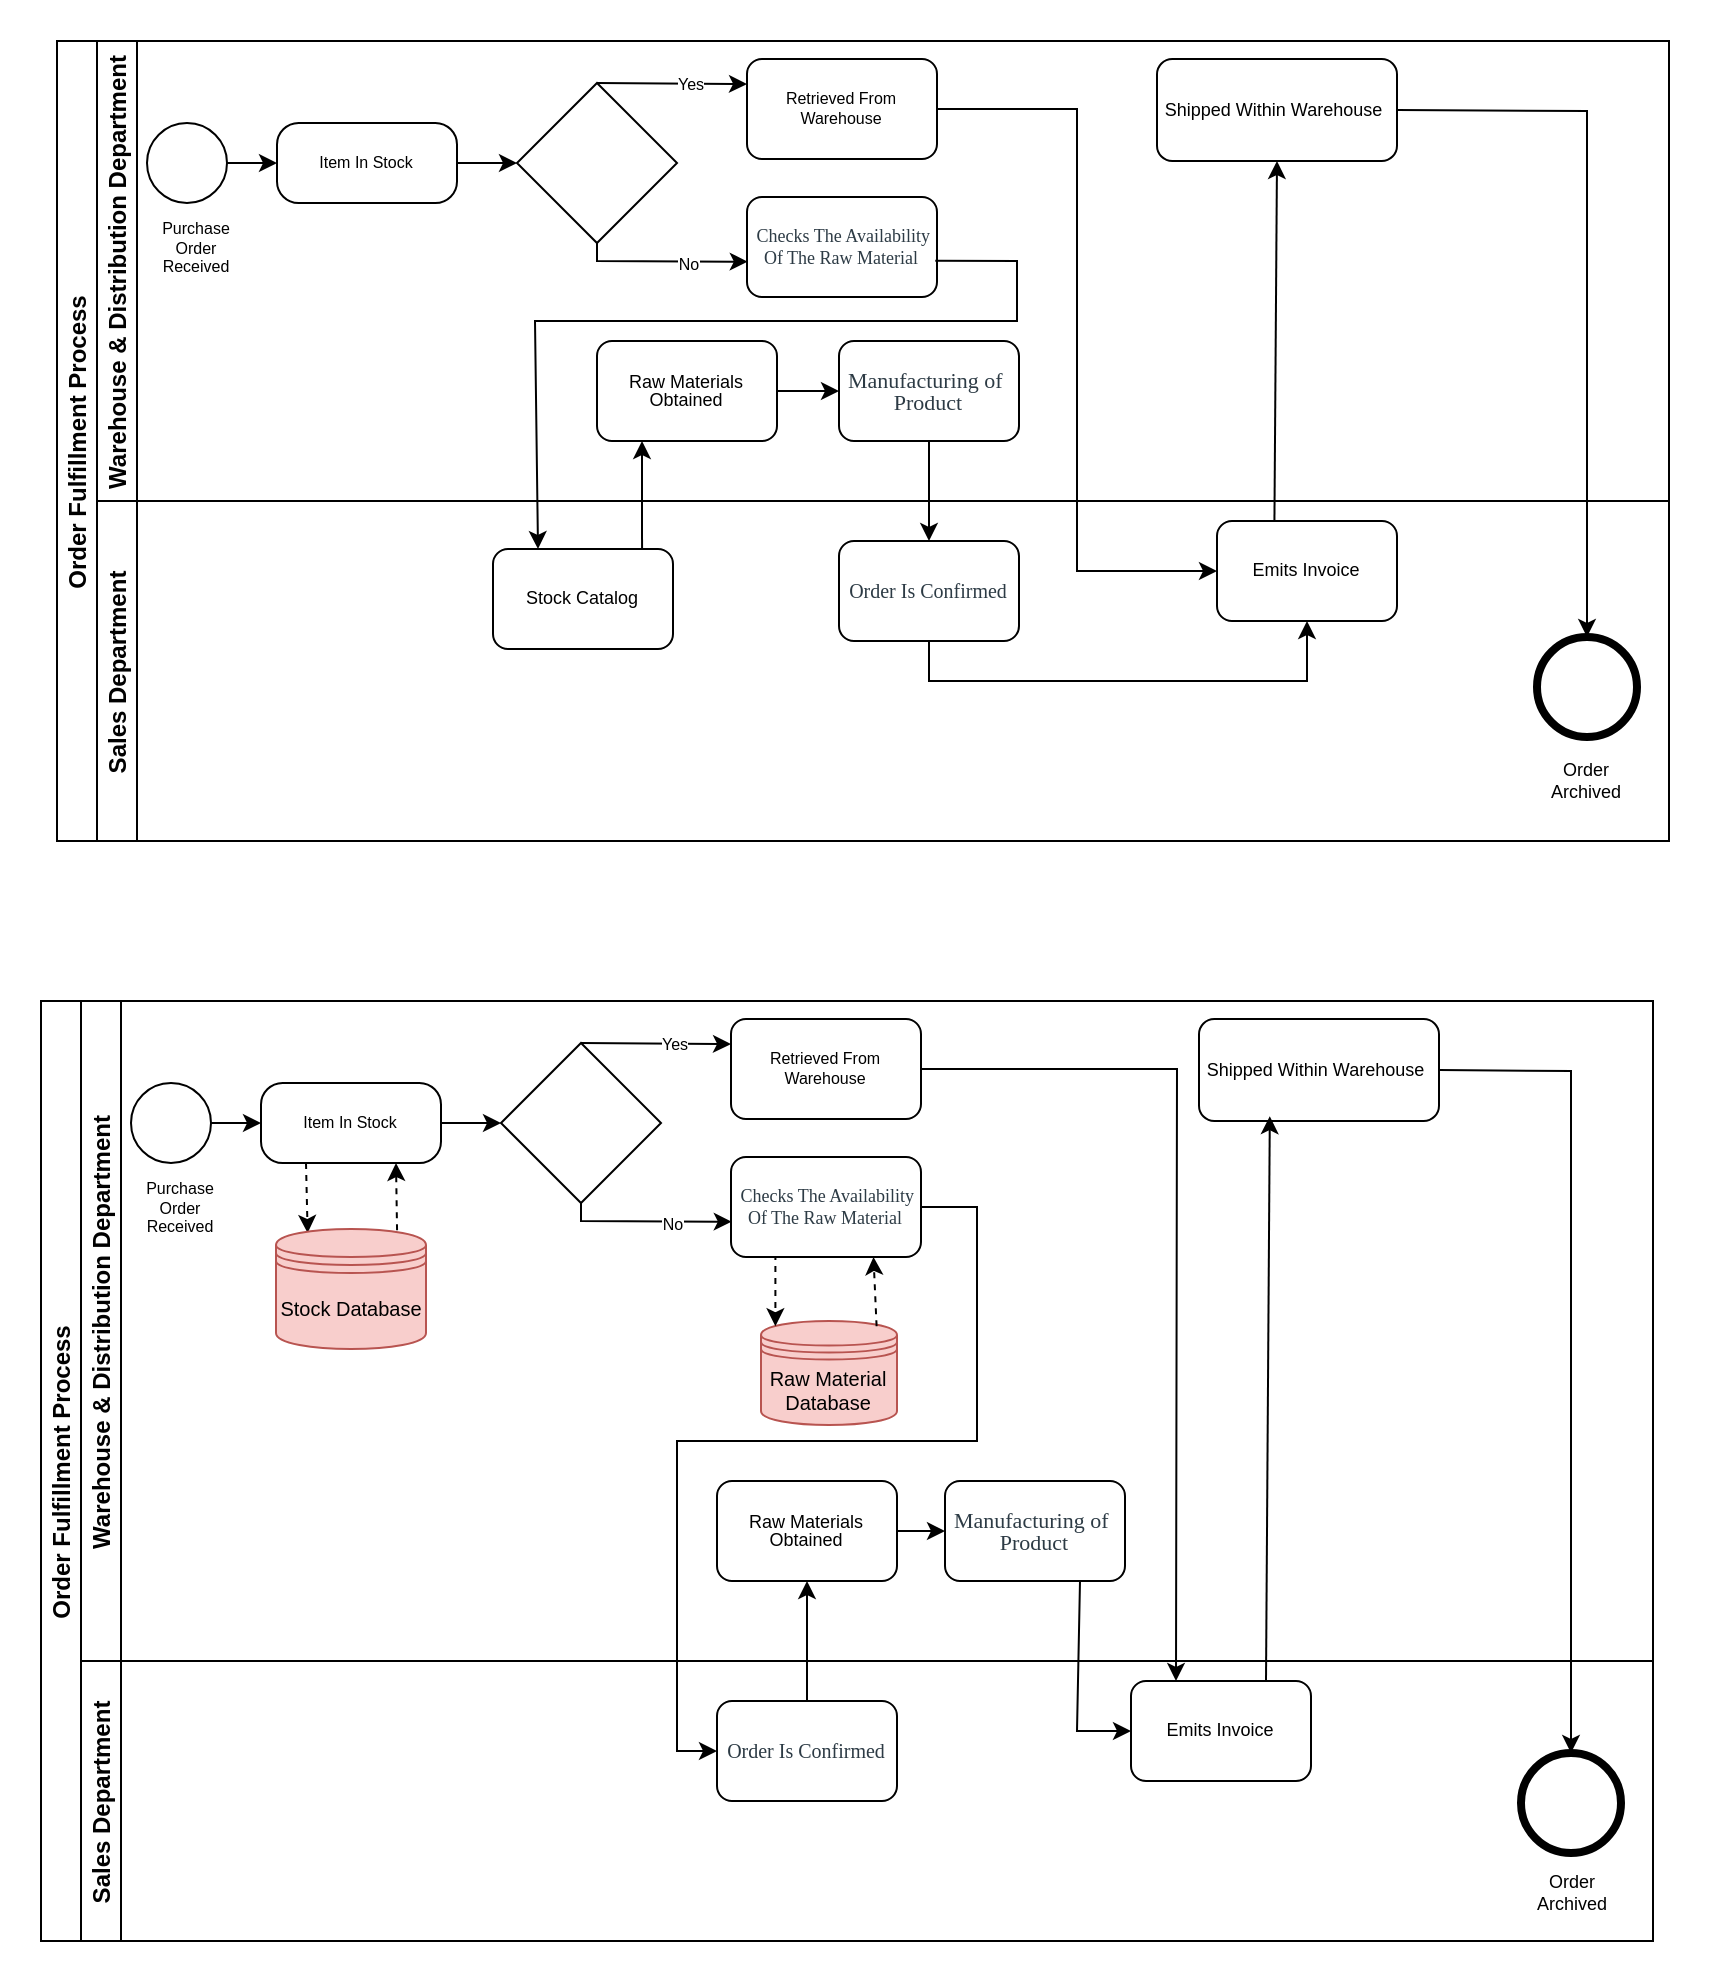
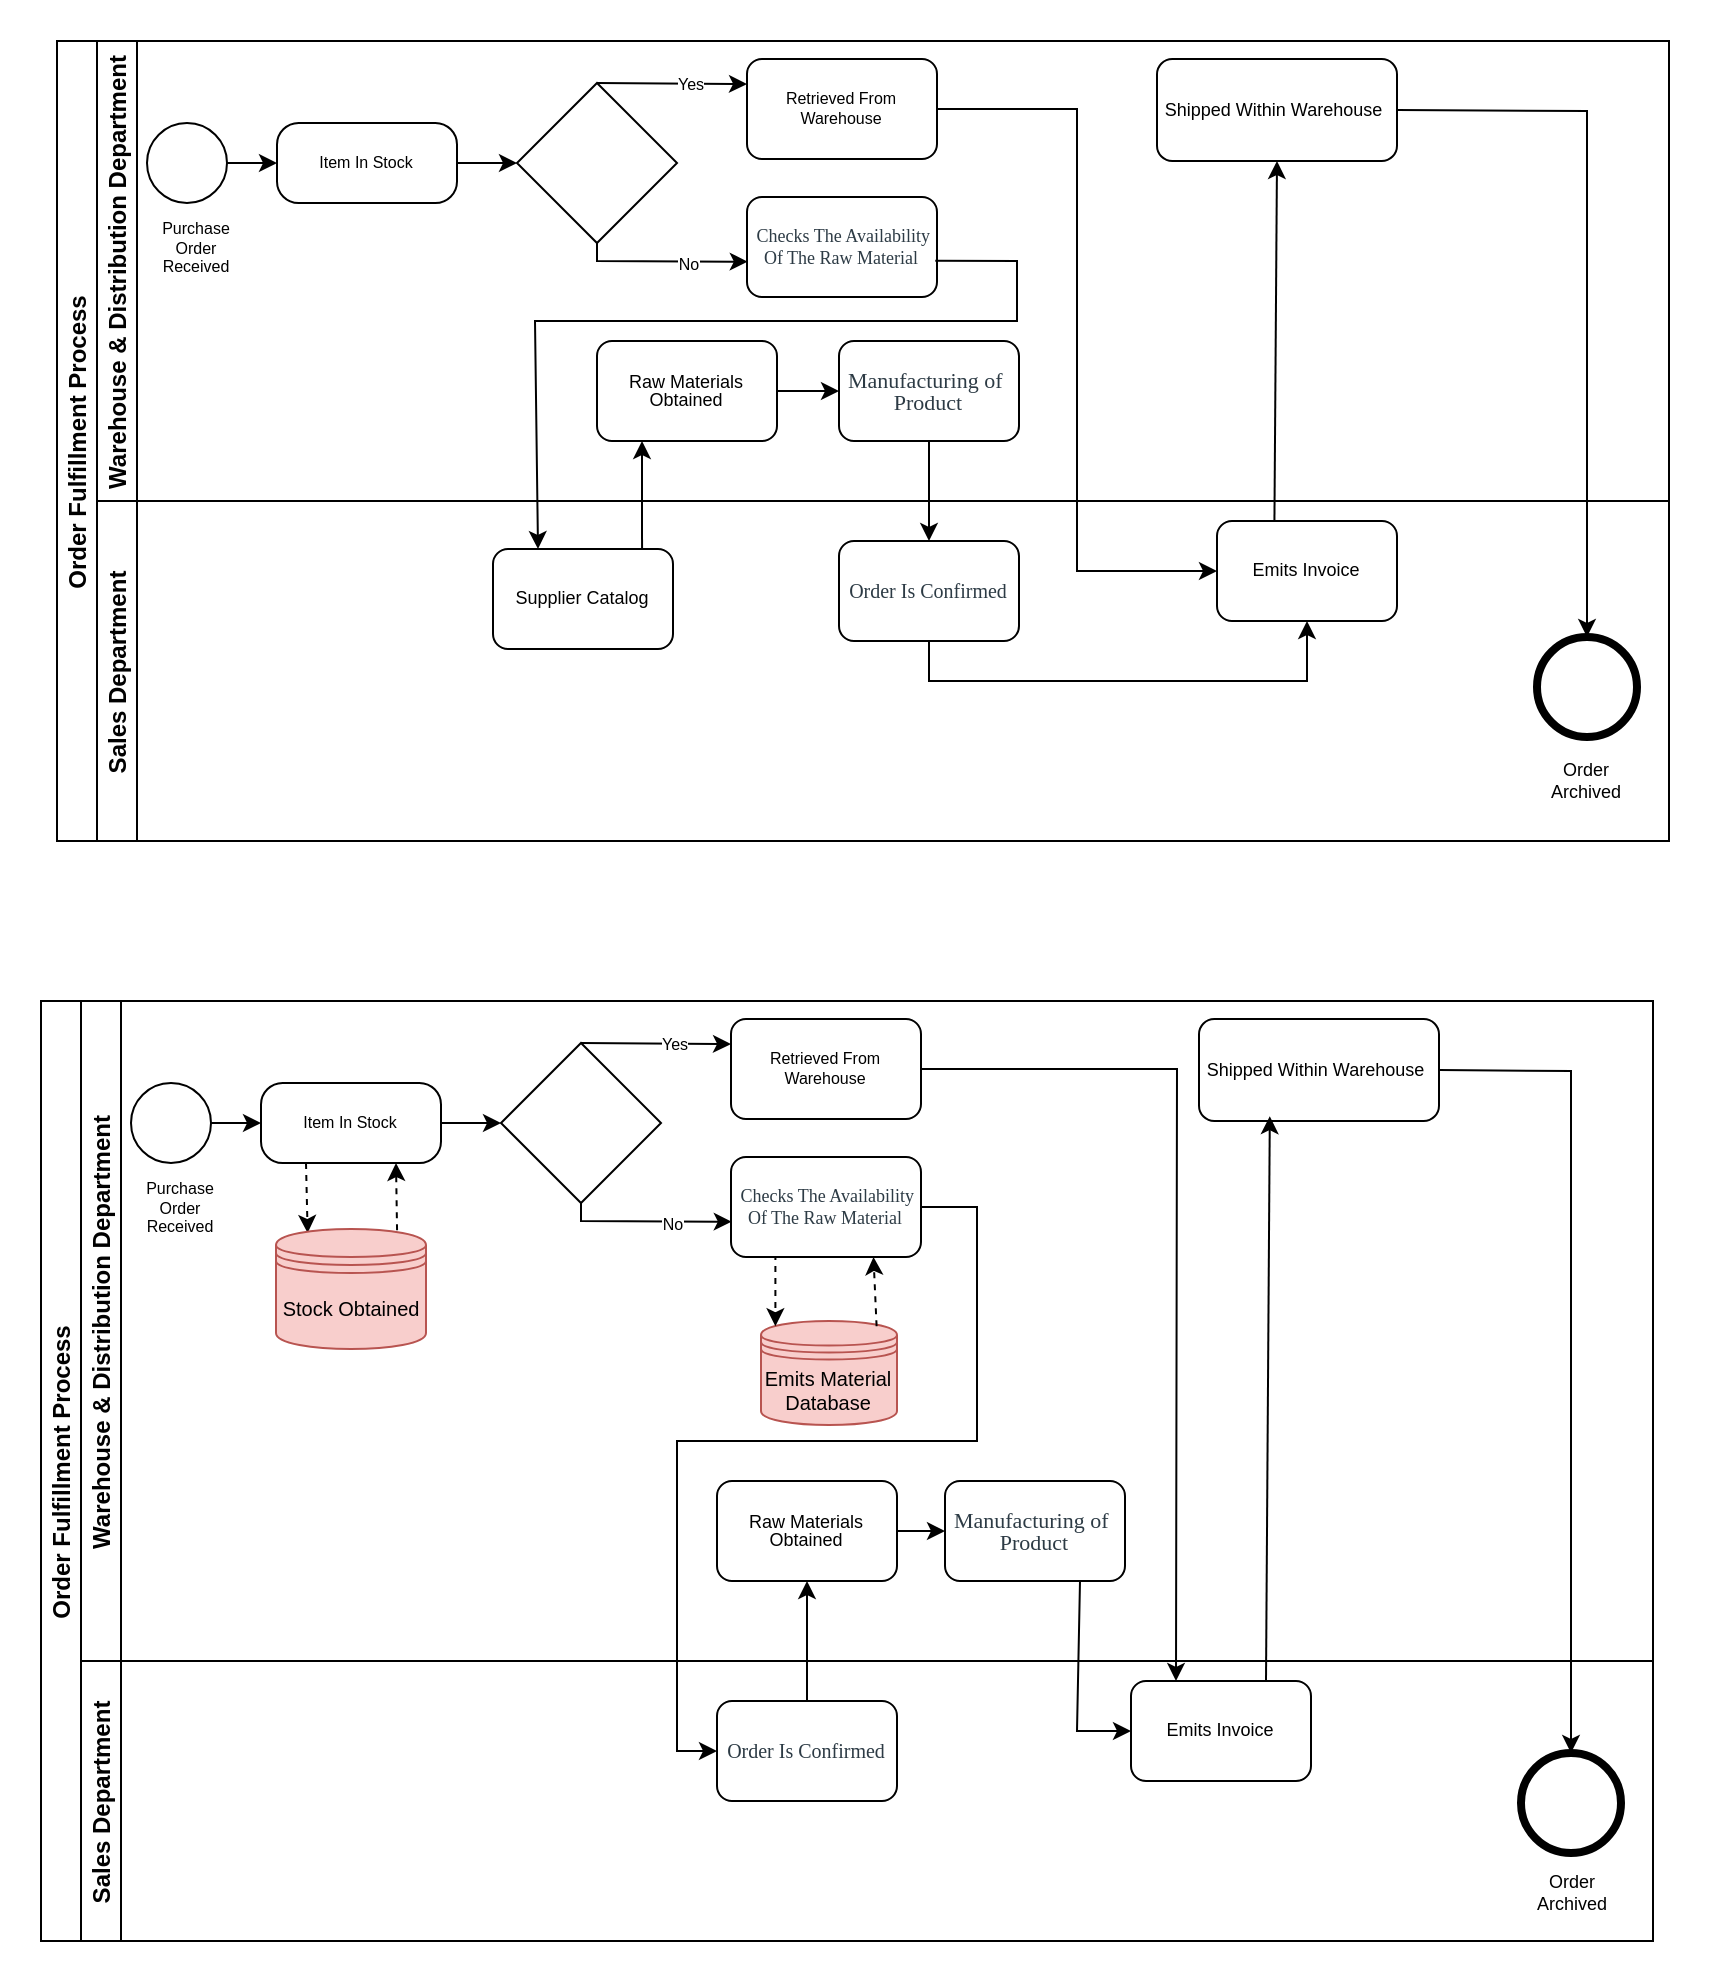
node "Stock Catalog": label "Stock Catalog" -> "Supplier Catalog"
node "Stock Database": label "Stock Database" -> "Stock Obtained"
node "Raw Material Database": label "Raw Material Database" -> "Emits Material Database"
